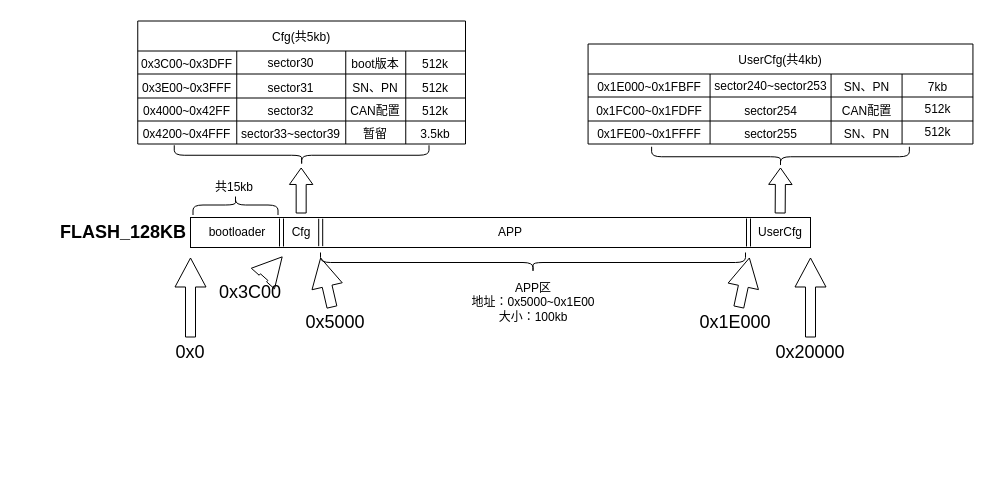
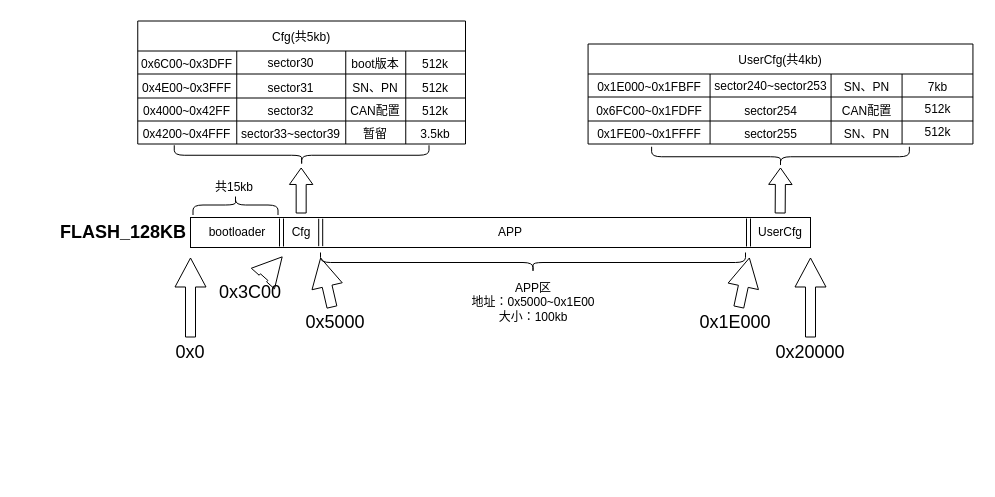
node "0x3C00~0x3DFF": label "0x3C00~0x3DFF" -> "0x6C00~0x3DFF"
node "0x3E00~0x3FFF": label "0x3E00~0x3FFF" -> "0x4E00~0x3FFF"
node "0x1FC00~0x1FDFF": label "0x1FC00~0x1FDFF" -> "0x6FC00~0x1FDFF"
